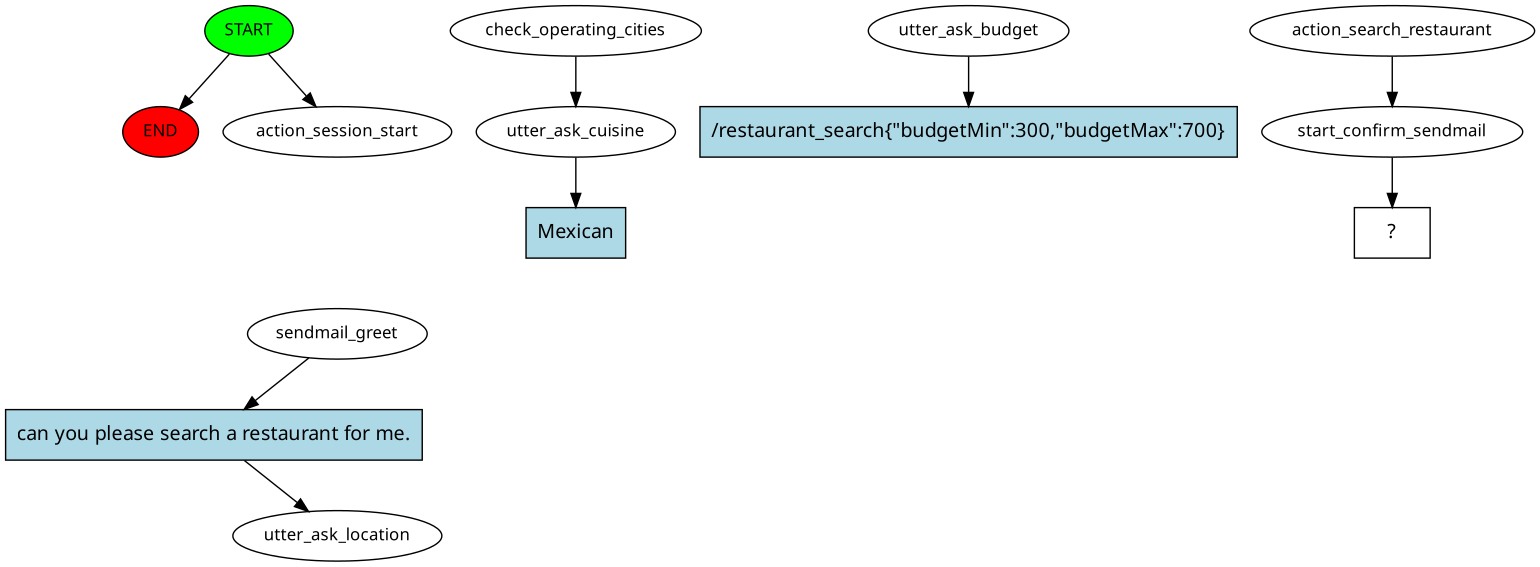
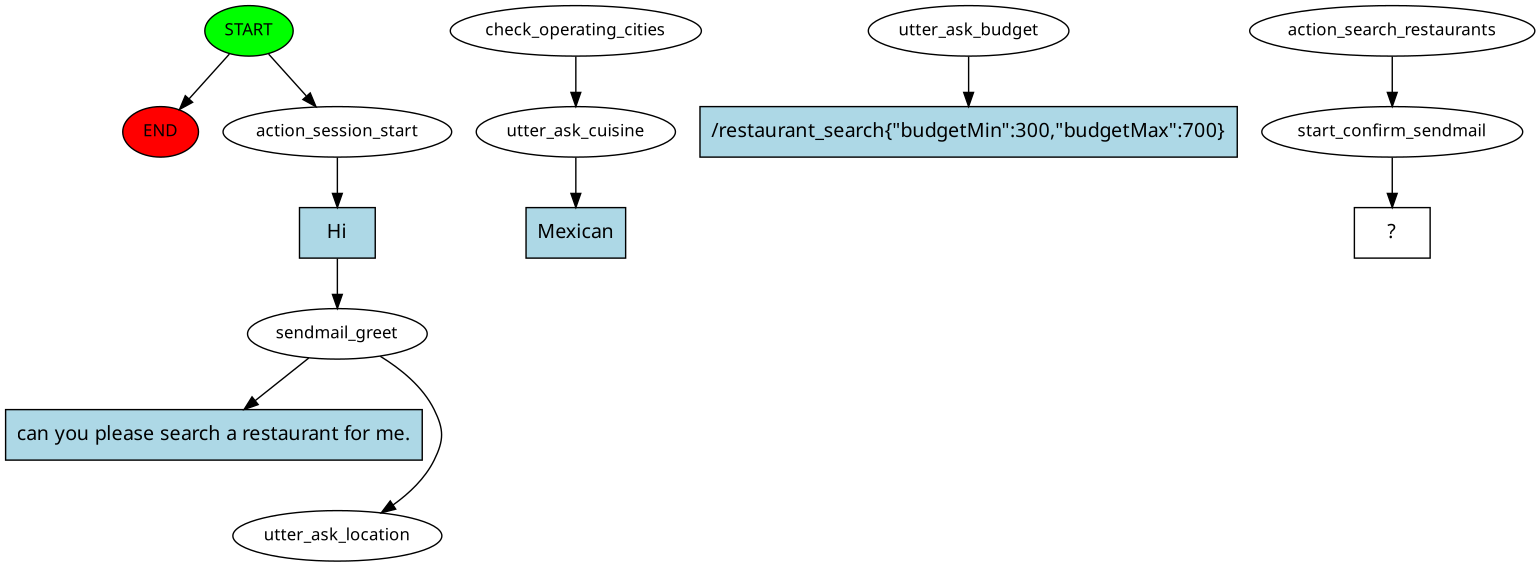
node "action_search_restaurant": label "action_search_restaurant" -> "action_search_restaurants"
node "Hi": added
edge "can you please search a restaurant for me." -> "utter_ask_location": now "sendmail_greet" -> "utter_ask_location"
